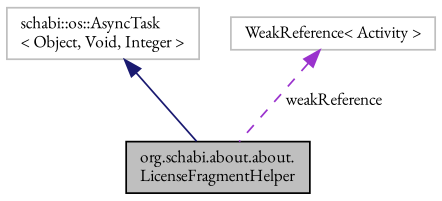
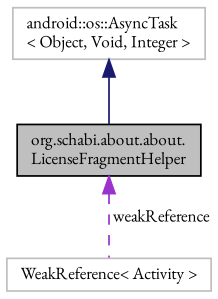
node "schabi::os::AsyncTask < Object, Void, Integer >": label "schabi::os::AsyncTask < Object, Void, Integer >" -> "android::os::AsyncTask < Object, Void, Integer >"
edge "org.schabi.about.about. LicenseFragmentHelper" -> "WeakReference< Activity >": reversed
